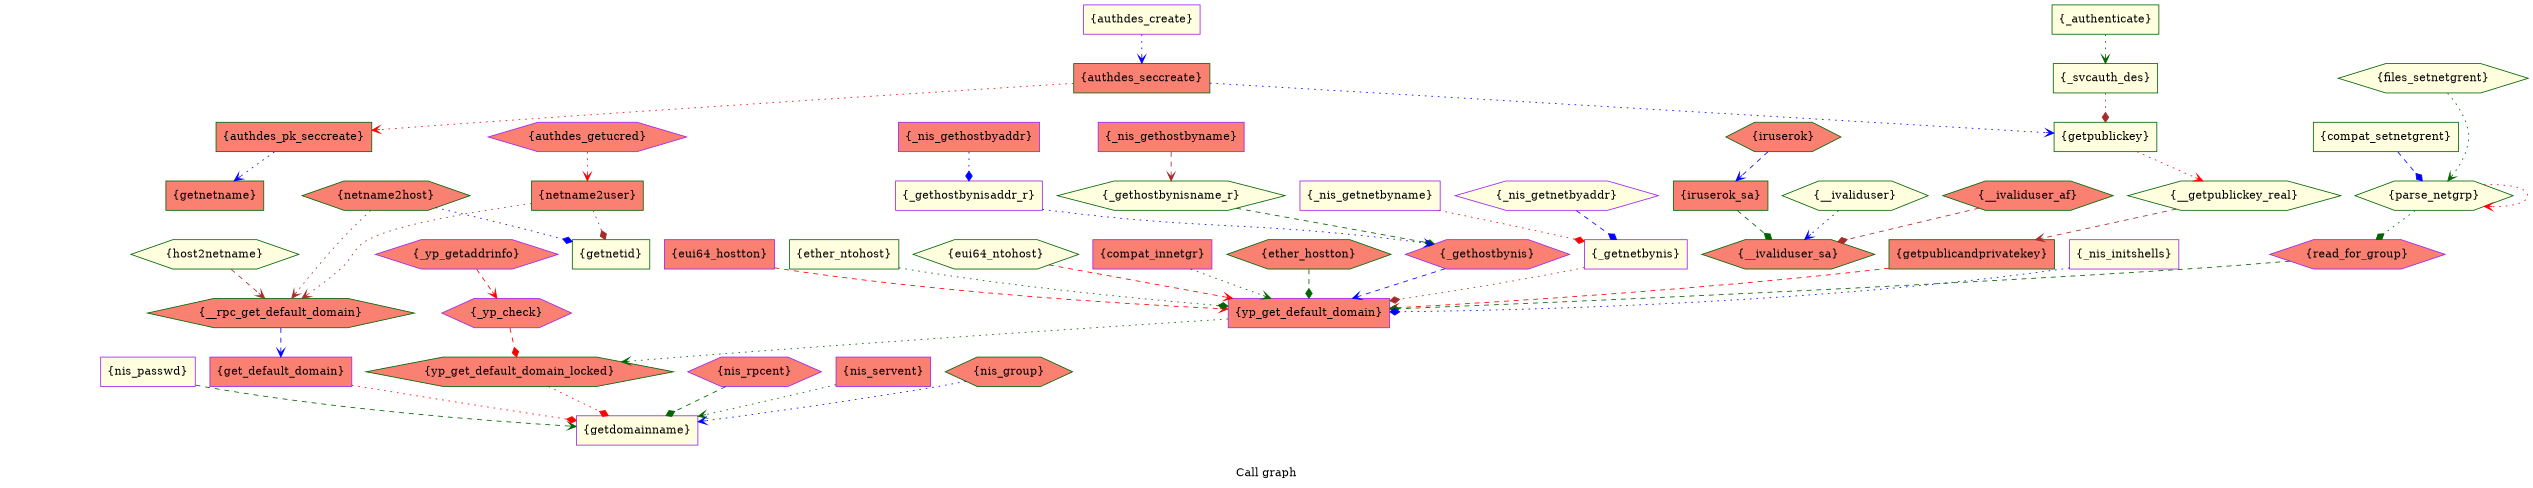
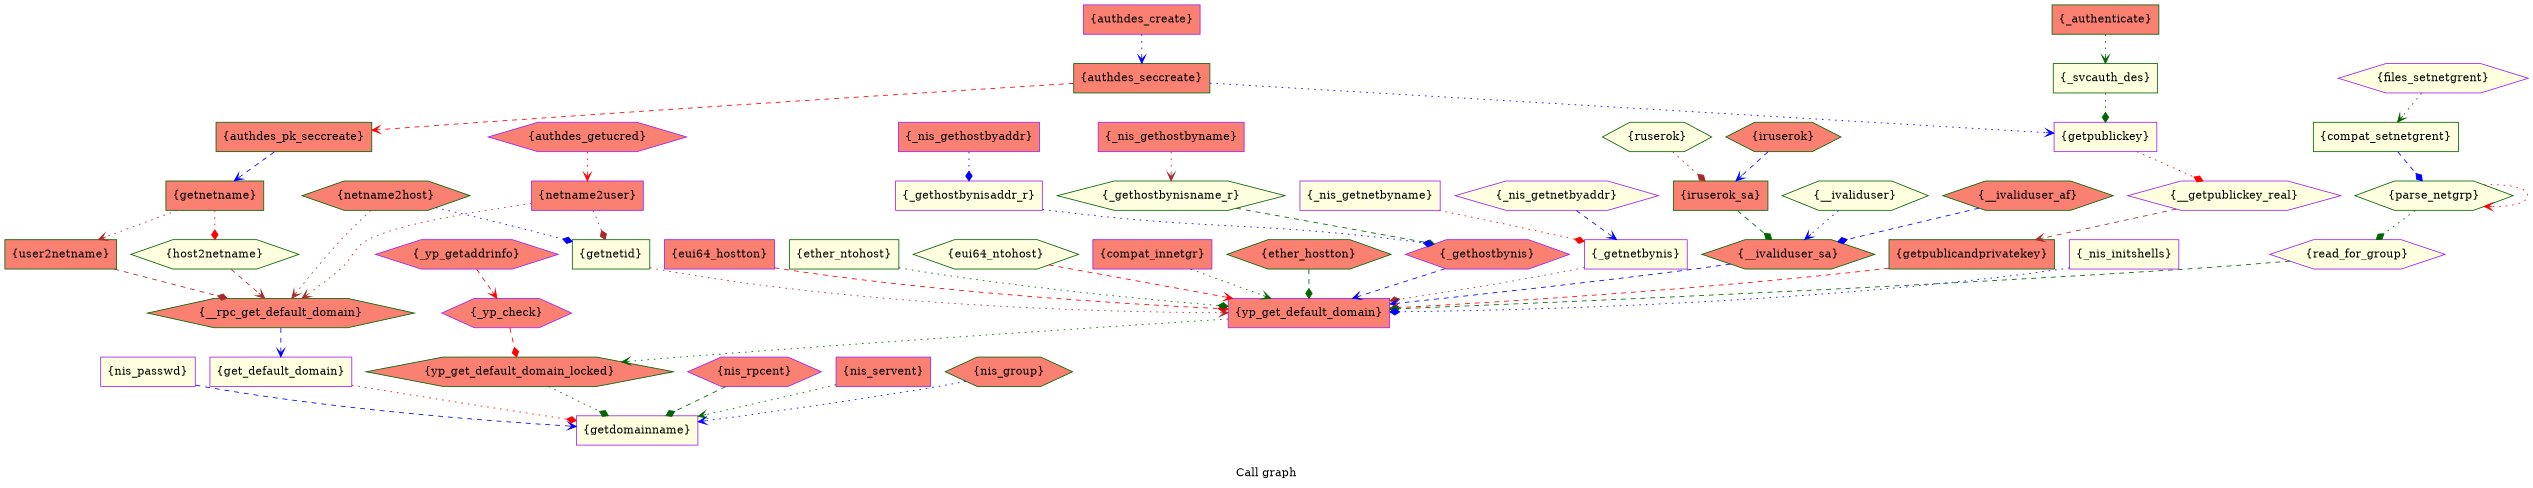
node "{authdes_create}": fillcolor lightyellow -> salmon
node "{_authenticate}": fillcolor lightyellow -> salmon
node "{files_setnetgrent}": color darkgreen -> purple
edge "{_svcauth_des}" -> "{getpublickey}": color brown -> darkgreen
edge "{authdes_seccreate}" -> "{authdes_pk_seccreate}": style dotted -> dashed
edge "{files_setnetgrent}" -> "{parse_netgrp}": now "{files_setnetgrent}" -> "{compat_setnetgrent}"
node "{ruserok}": added
node "{getpublickey}": color darkgreen -> purple
edge "{_nis_gethostbyname}" -> "{_gethostbynisname_r}": style dashed -> dotted
edge "{authdes_pk_seccreate}" -> "{getnetname}": style dotted -> dashed
edge "{getpublickey}" -> "{__getpublickey_real}": arrowhead vee -> diamond
node "{netname2user}": color darkgreen -> purple
node "{__getpublickey_real}": color darkgreen -> purple
edge "{getnetname}" -> "{host2netname}": added
edge "{_nis_getnetbyaddr}" -> "{_getnetbynis}": arrowhead diamond -> vee
edge "{__ivaliduser_af}" -> "{__ivaliduser_sa}": color brown -> blue
edge "{_gethostbynisaddr_r}" -> "{_gethostbynis}": arrowhead vee -> diamond
node "{user2netname}": added
node "{read_for_group}": fillcolor salmon -> lightyellow
edge "{__ivaliduser_sa}" -> "{yp_get_default_domain}": added
edge "{eui64_hostton}" -> "{yp_get_default_domain}": arrowhead vee -> diamond
edge "{getnetid}" -> "{yp_get_default_domain}": added
node "{get_default_domain}": fillcolor salmon -> lightyellow
edge "{yp_get_default_domain_locked}" -> "{getdomainname}": color red -> darkgreen
edge "{nis_passwd}" -> "{getdomainname}": color darkgreen -> blue
